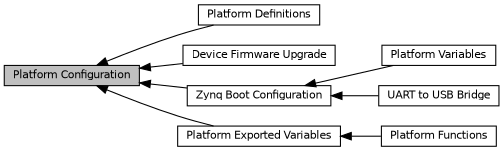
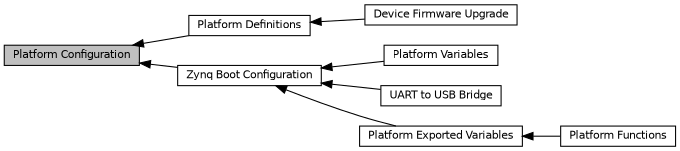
edge "Device Firmware Upgrade" -> "Platform Configuration": now "Device Firmware Upgrade" -> "Platform Definitions"
edge "Platform Exported Variables" -> "Platform Configuration": now "Platform Exported Variables" -> "Zynq Boot Configuration"
